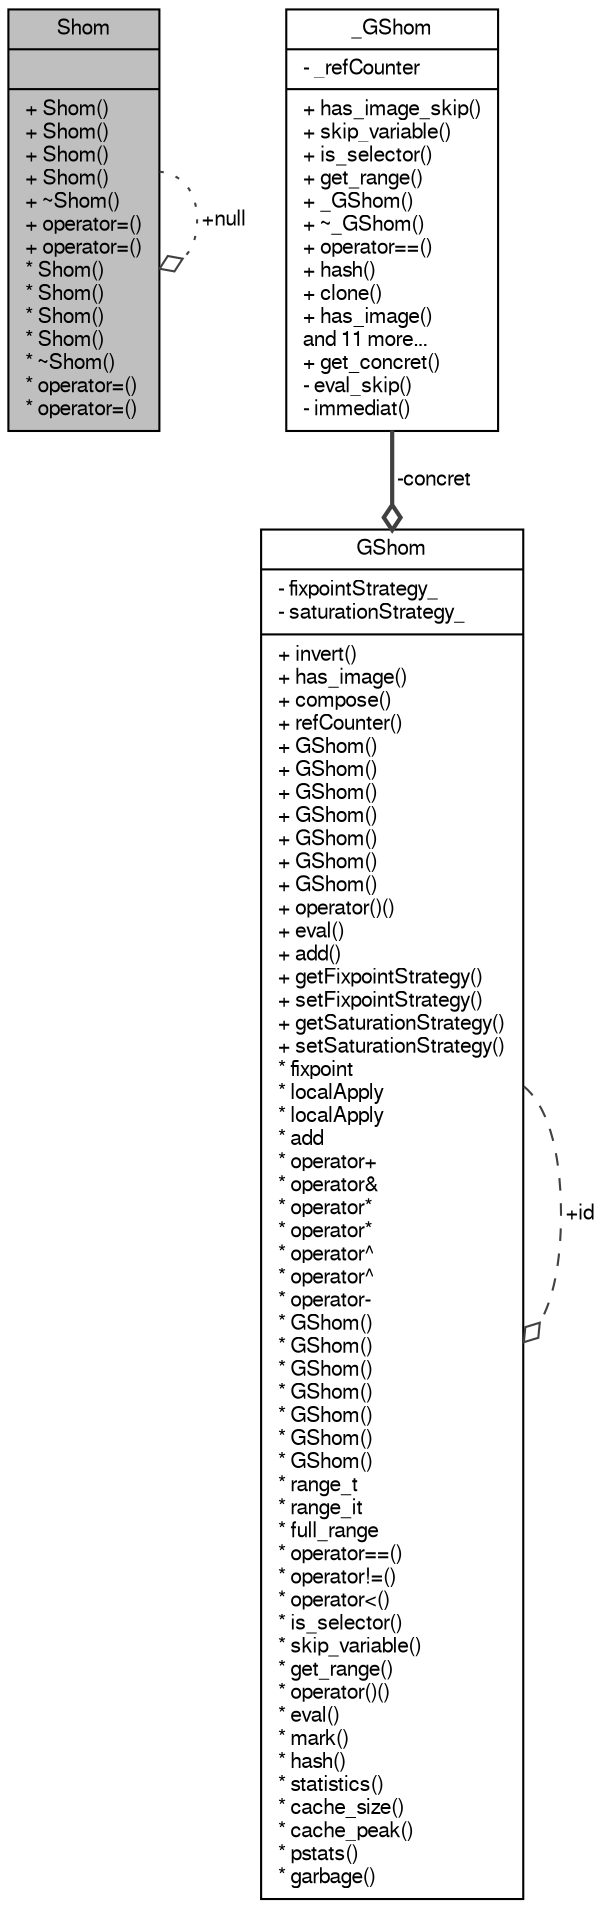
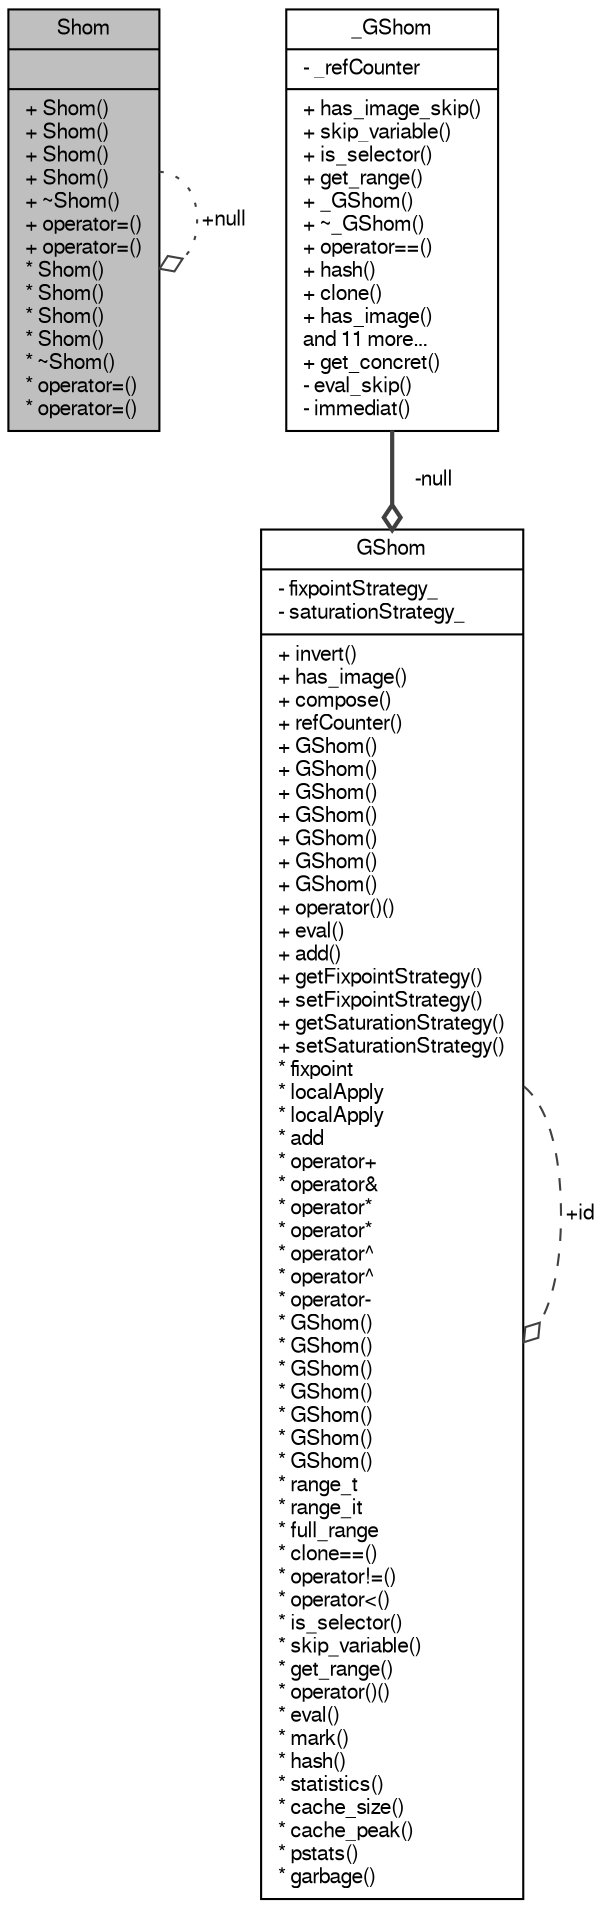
edge "_GShom" -> "GShom": label " -concret" -> " -null"
node "GShom": text "* operator==()" -> "* clone==()"
